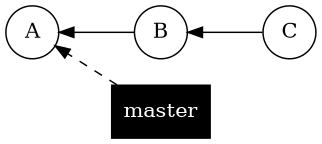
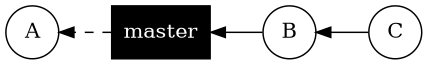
edge "B" -> "A": now "B" -> "master"
